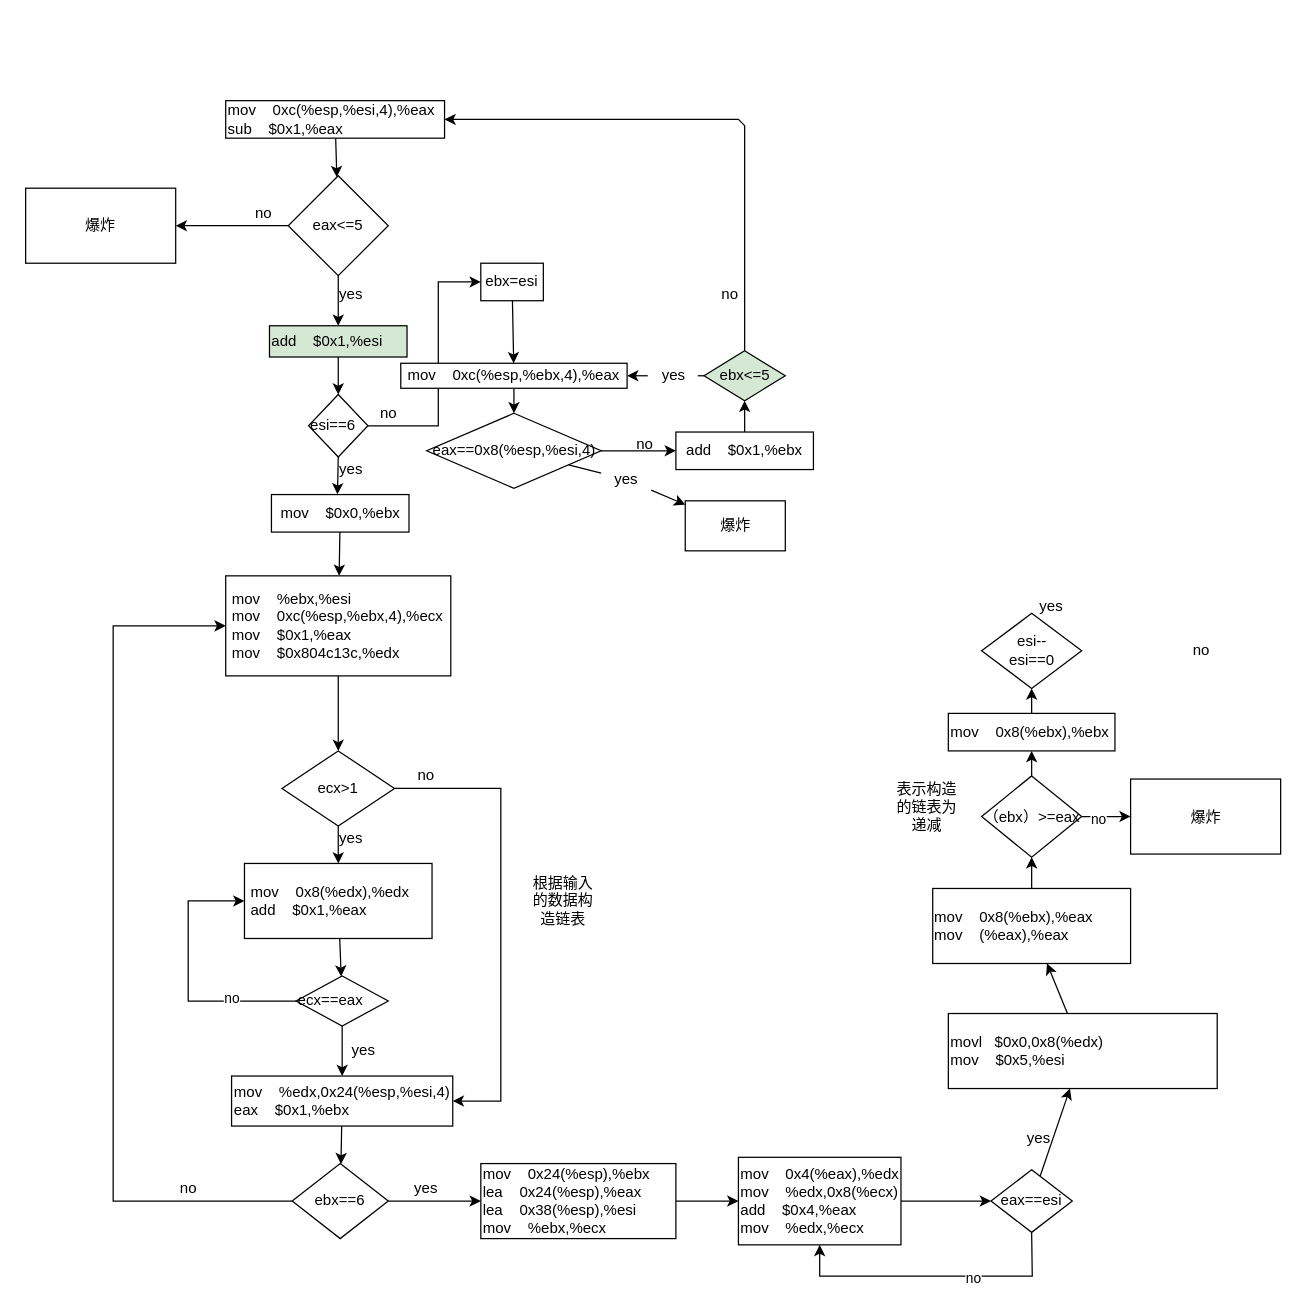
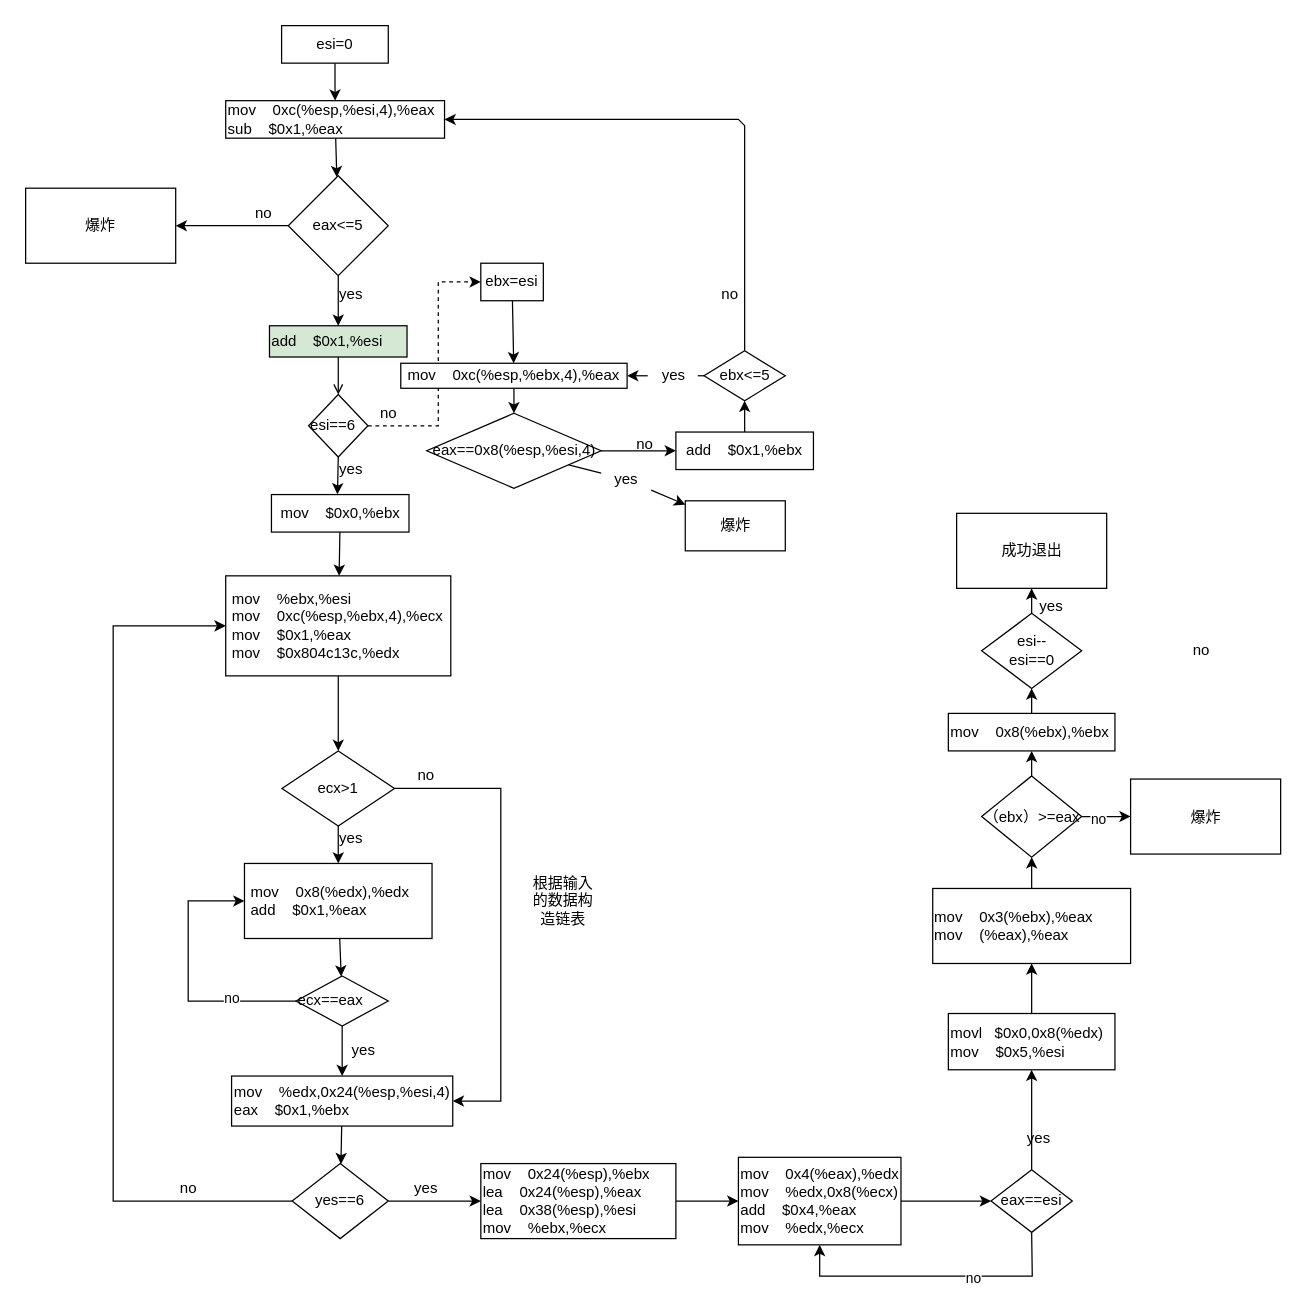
node "esi=0": added
edge "esi=0" -> "mov 0xc(%esp,%esi,4),%eax sub $0x1,%eax": added
edge "esi==6" -> "ebx=esi": style solid -> dashed
node "ebx<=5": fillcolor #d5e8d4 -> #ffffff
edge "add $0x1,%esi" -> "esi==6": arrowhead classic -> open
node "成功退出": added
edge "esi-- esi==0" -> "成功退出": added
node "表示构造的链表为递减": removed
node "mov 0x8(%ebx),%eax mov (%eax),%eax": label "mov 0x8(%ebx),%eax mov (%eax),%eax" -> "mov 0x3(%ebx),%eax mov (%eax),%eax"
node "movl $0x0,0x8(%edx) mov $0x5,%esi": size 269x75 -> 167x56
node "ebx==6": label "ebx==6" -> "yes==6"
